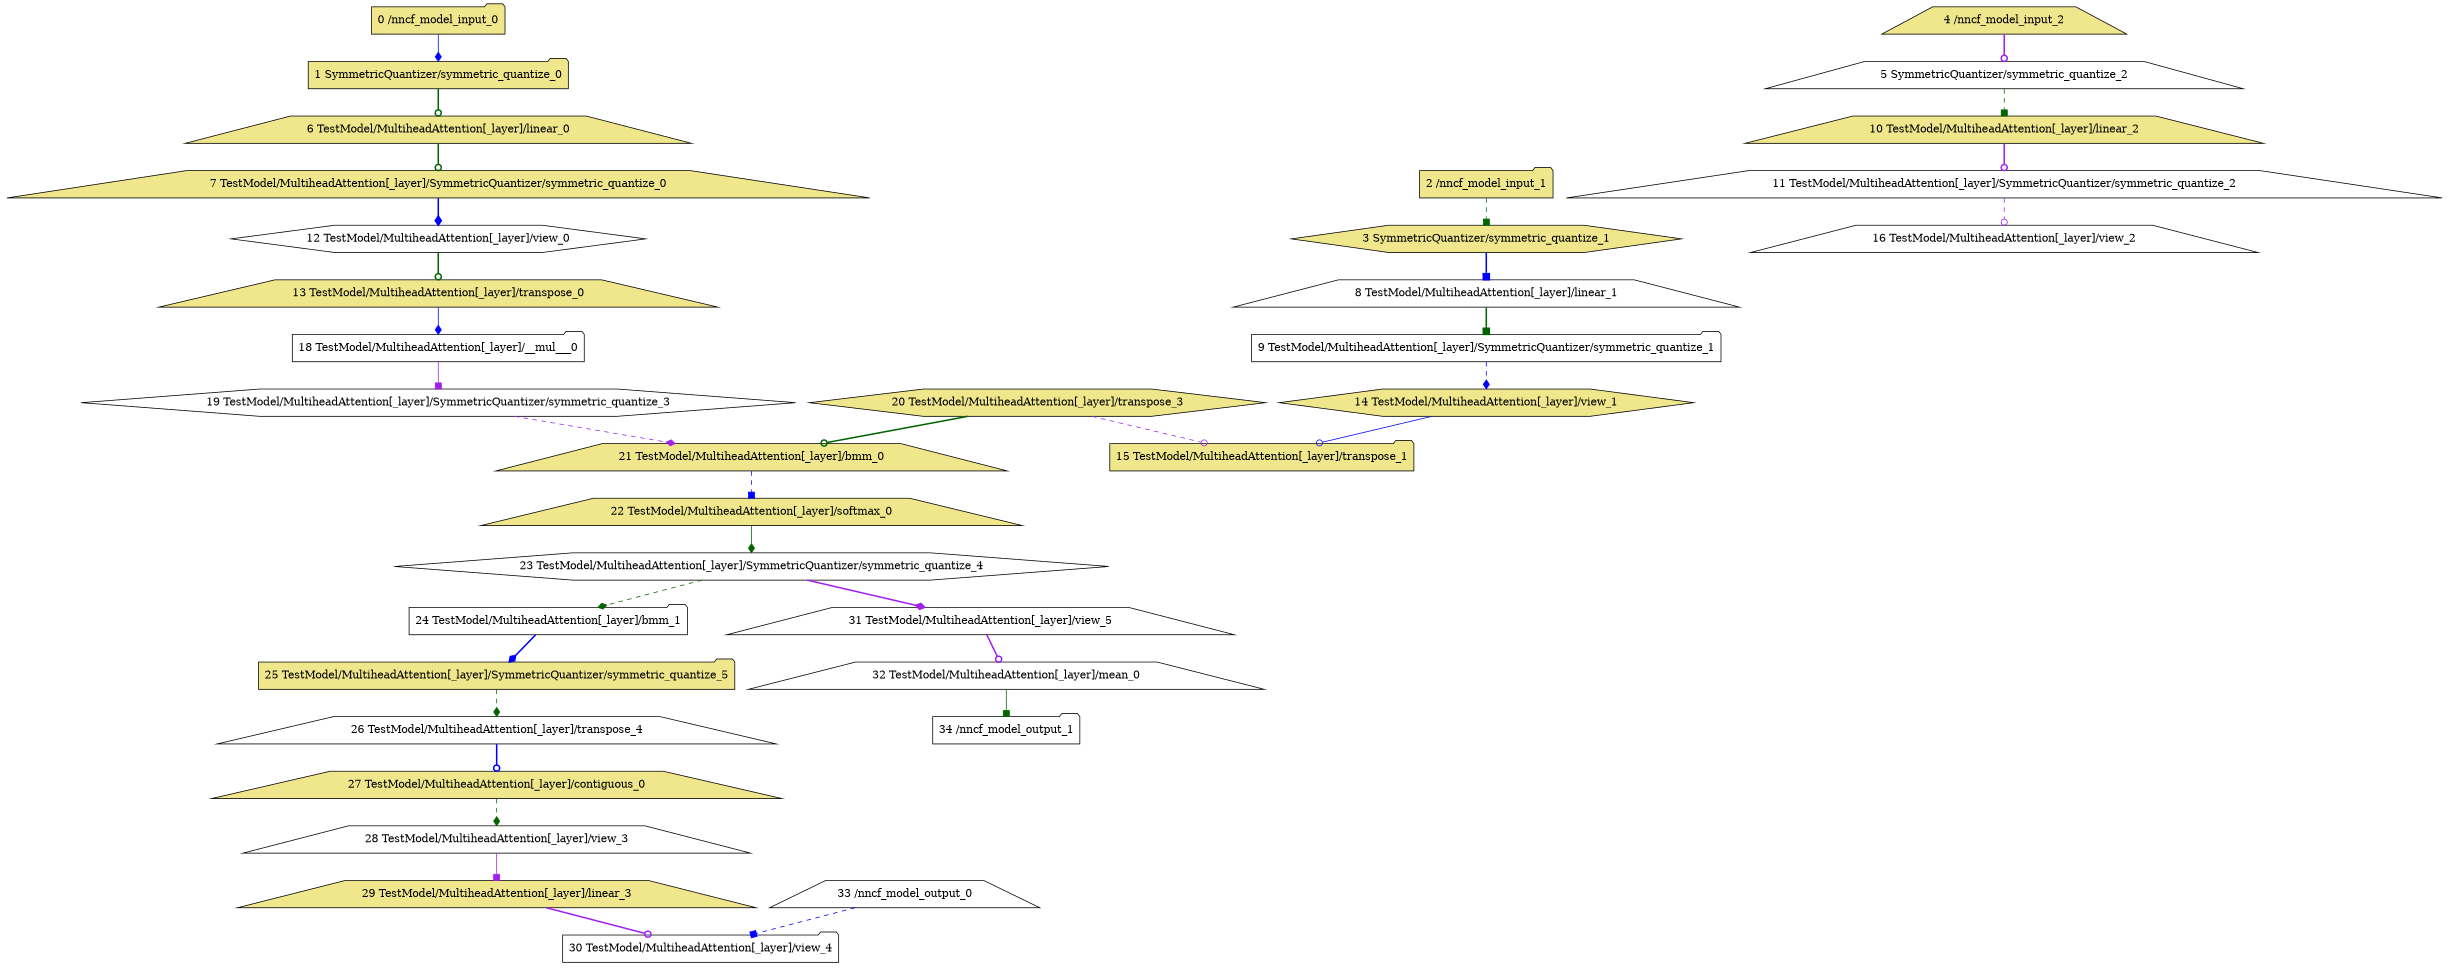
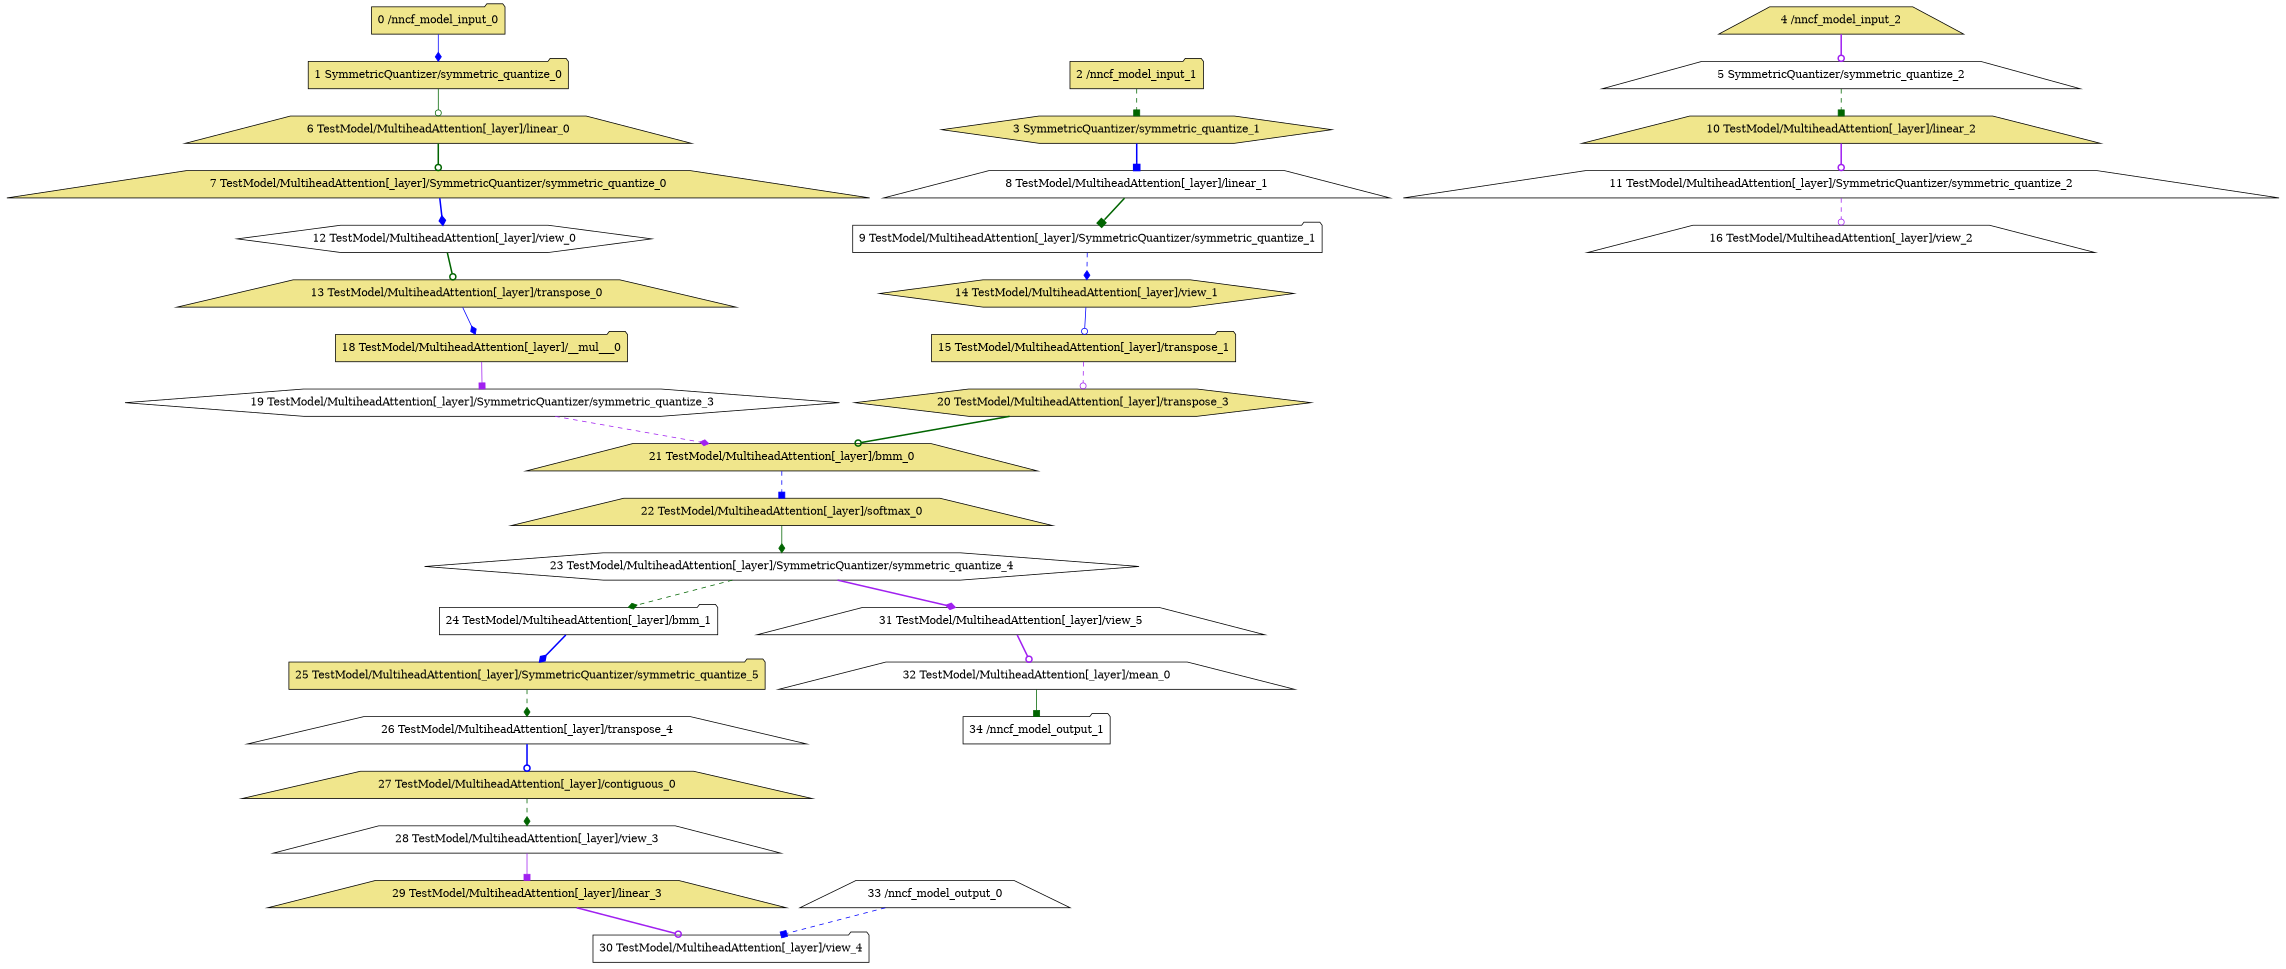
edge "1 SymmetricQuantizer/symmetric_quantize_0" -> "6 TestModel/MultiheadAttention[_layer]/linear_0": style bold -> solid
node "18 TestModel/MultiheadAttention[_layer]/__mul___0": fillcolor white -> khaki
edge "20 TestModel/MultiheadAttention[_layer]/transpose_3" -> "15 TestModel/MultiheadAttention[_layer]/transpose_1": reversed
